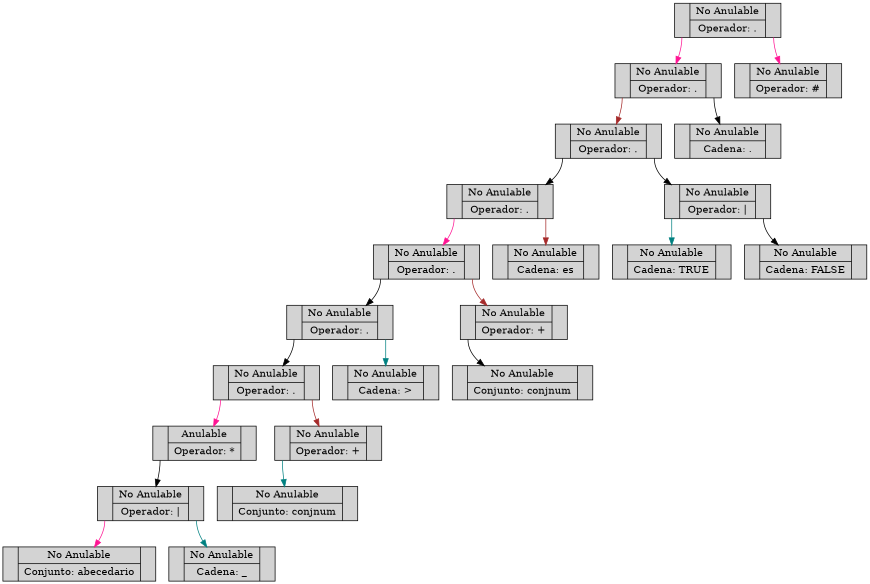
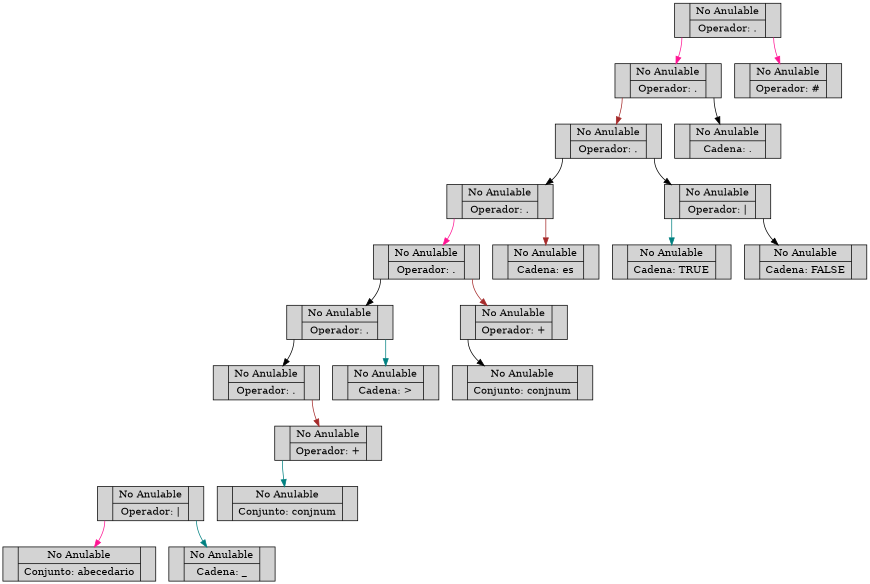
node "Anulable": removed
